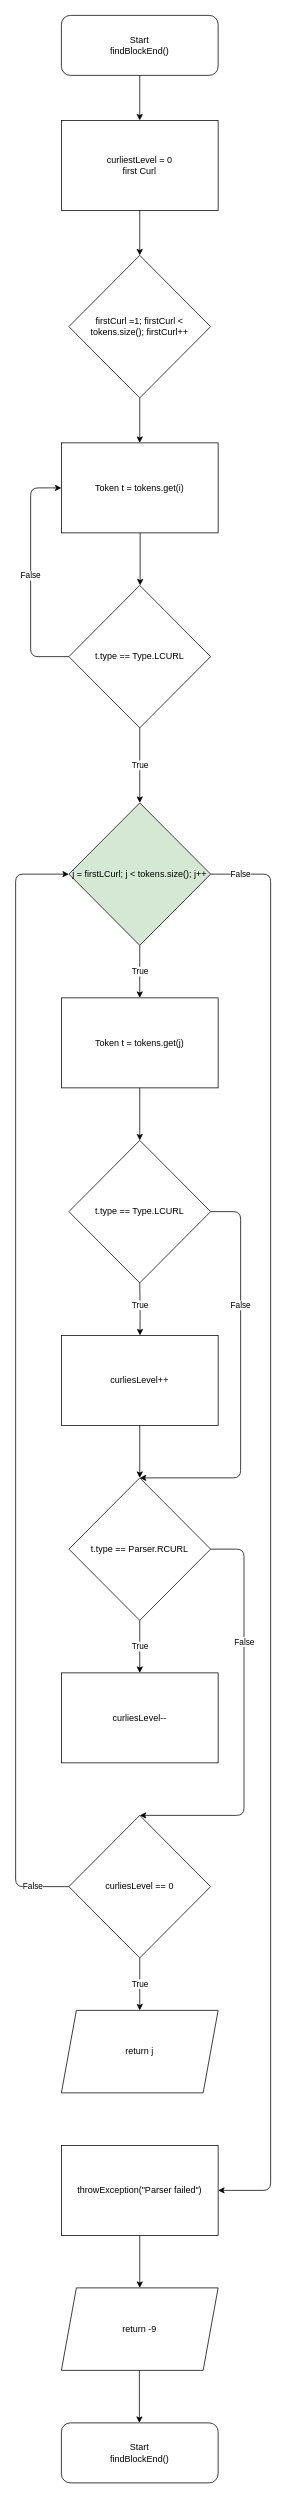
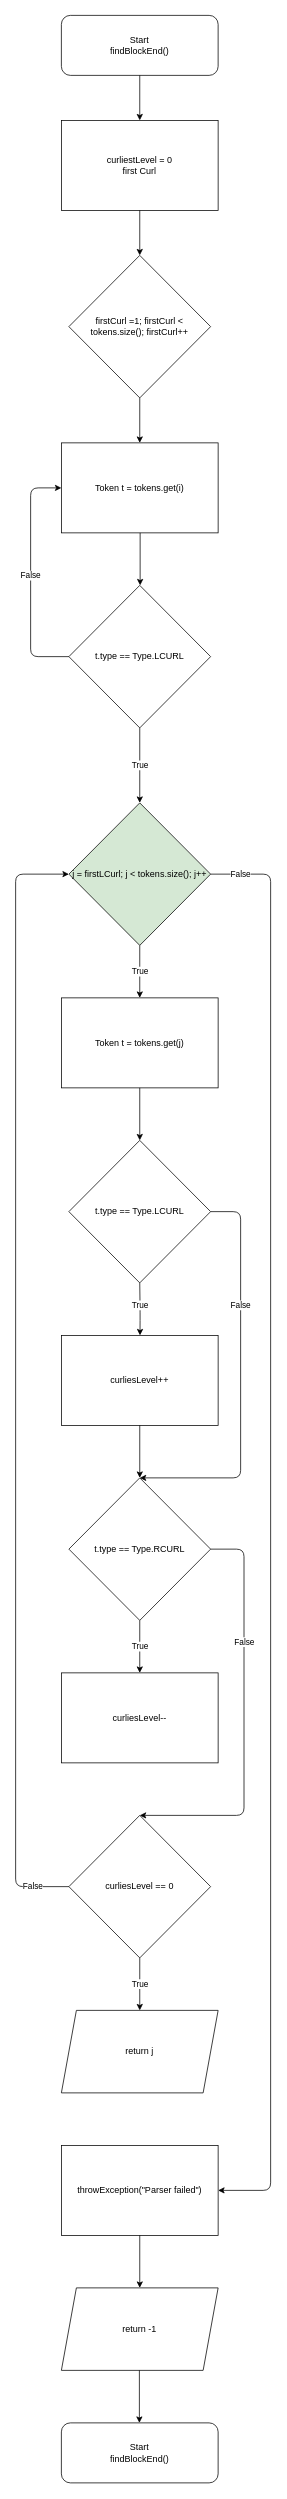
node "t.type == Parser.RCURL": label "t.type == Parser.RCURL" -> "t.type == Type.RCURL"
node "return -9": label "return -9" -> "return -1"
